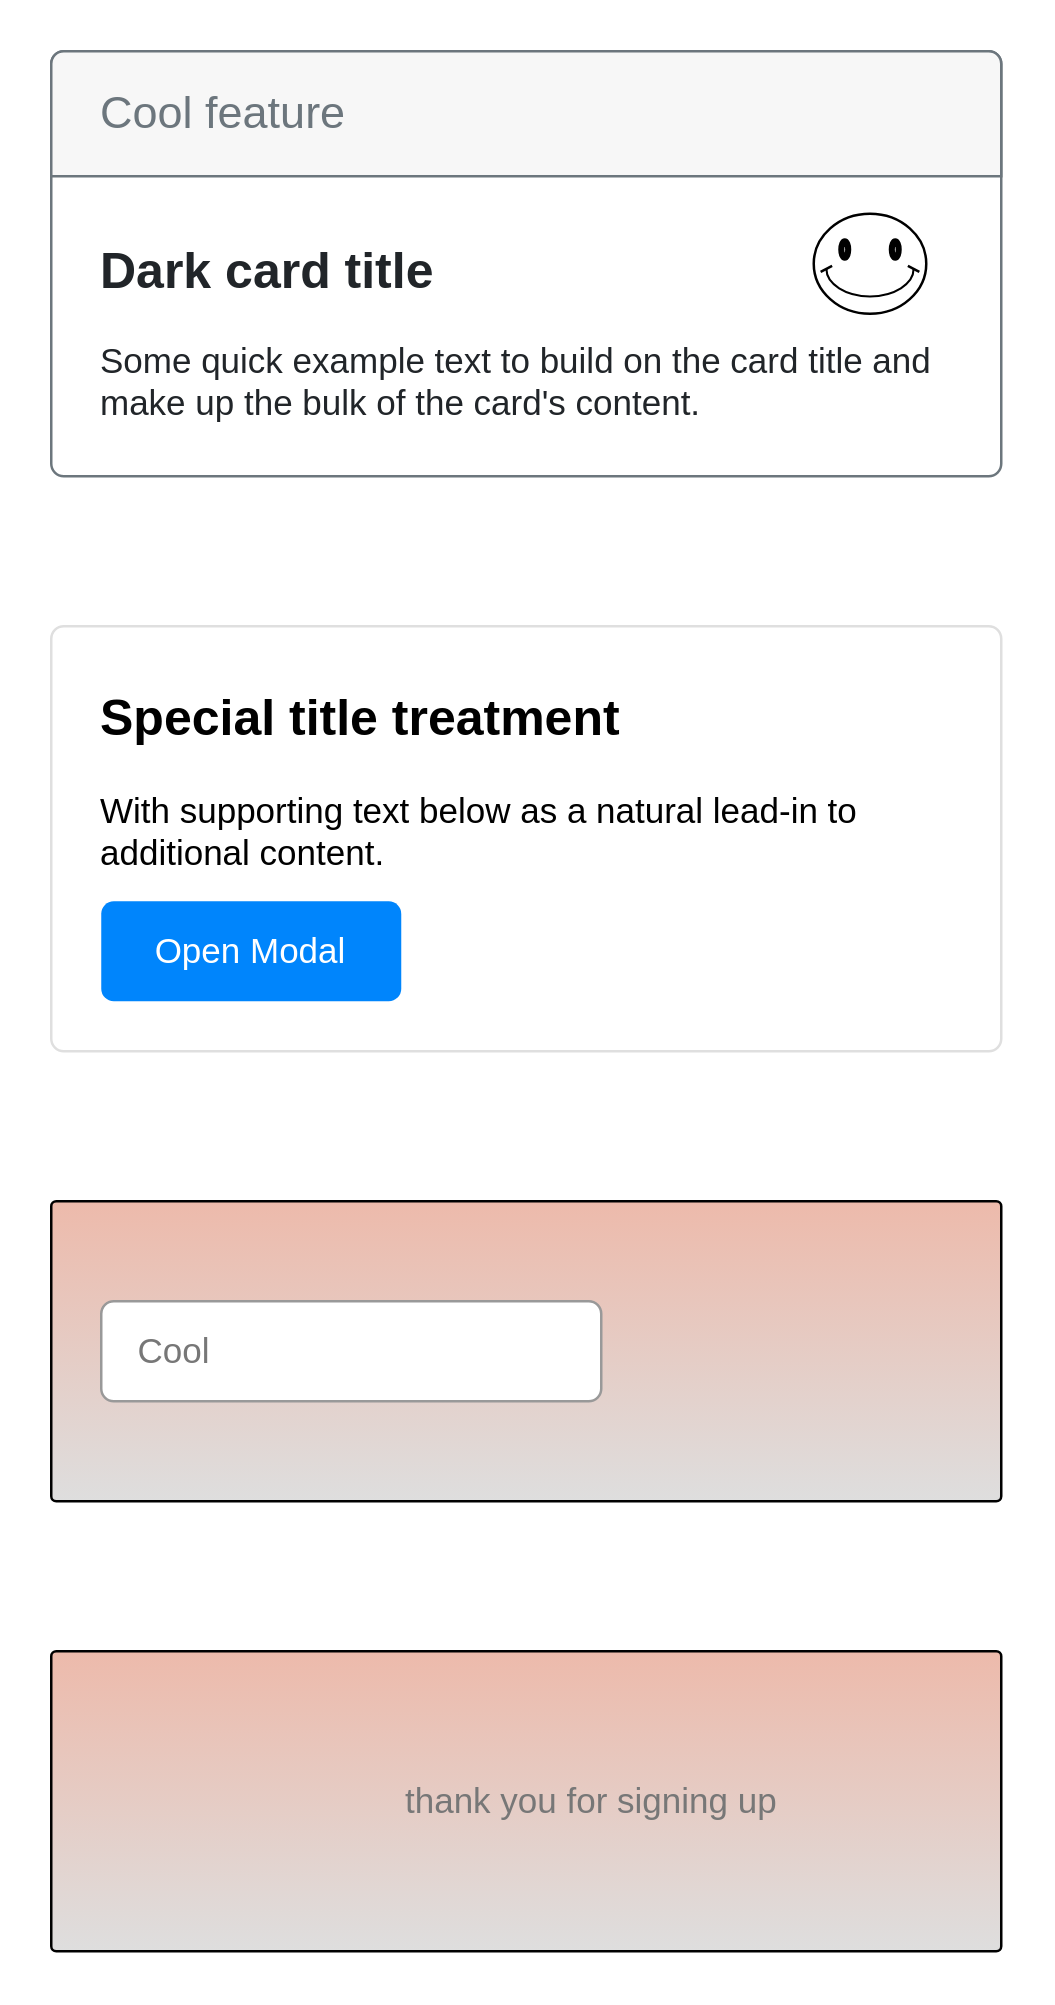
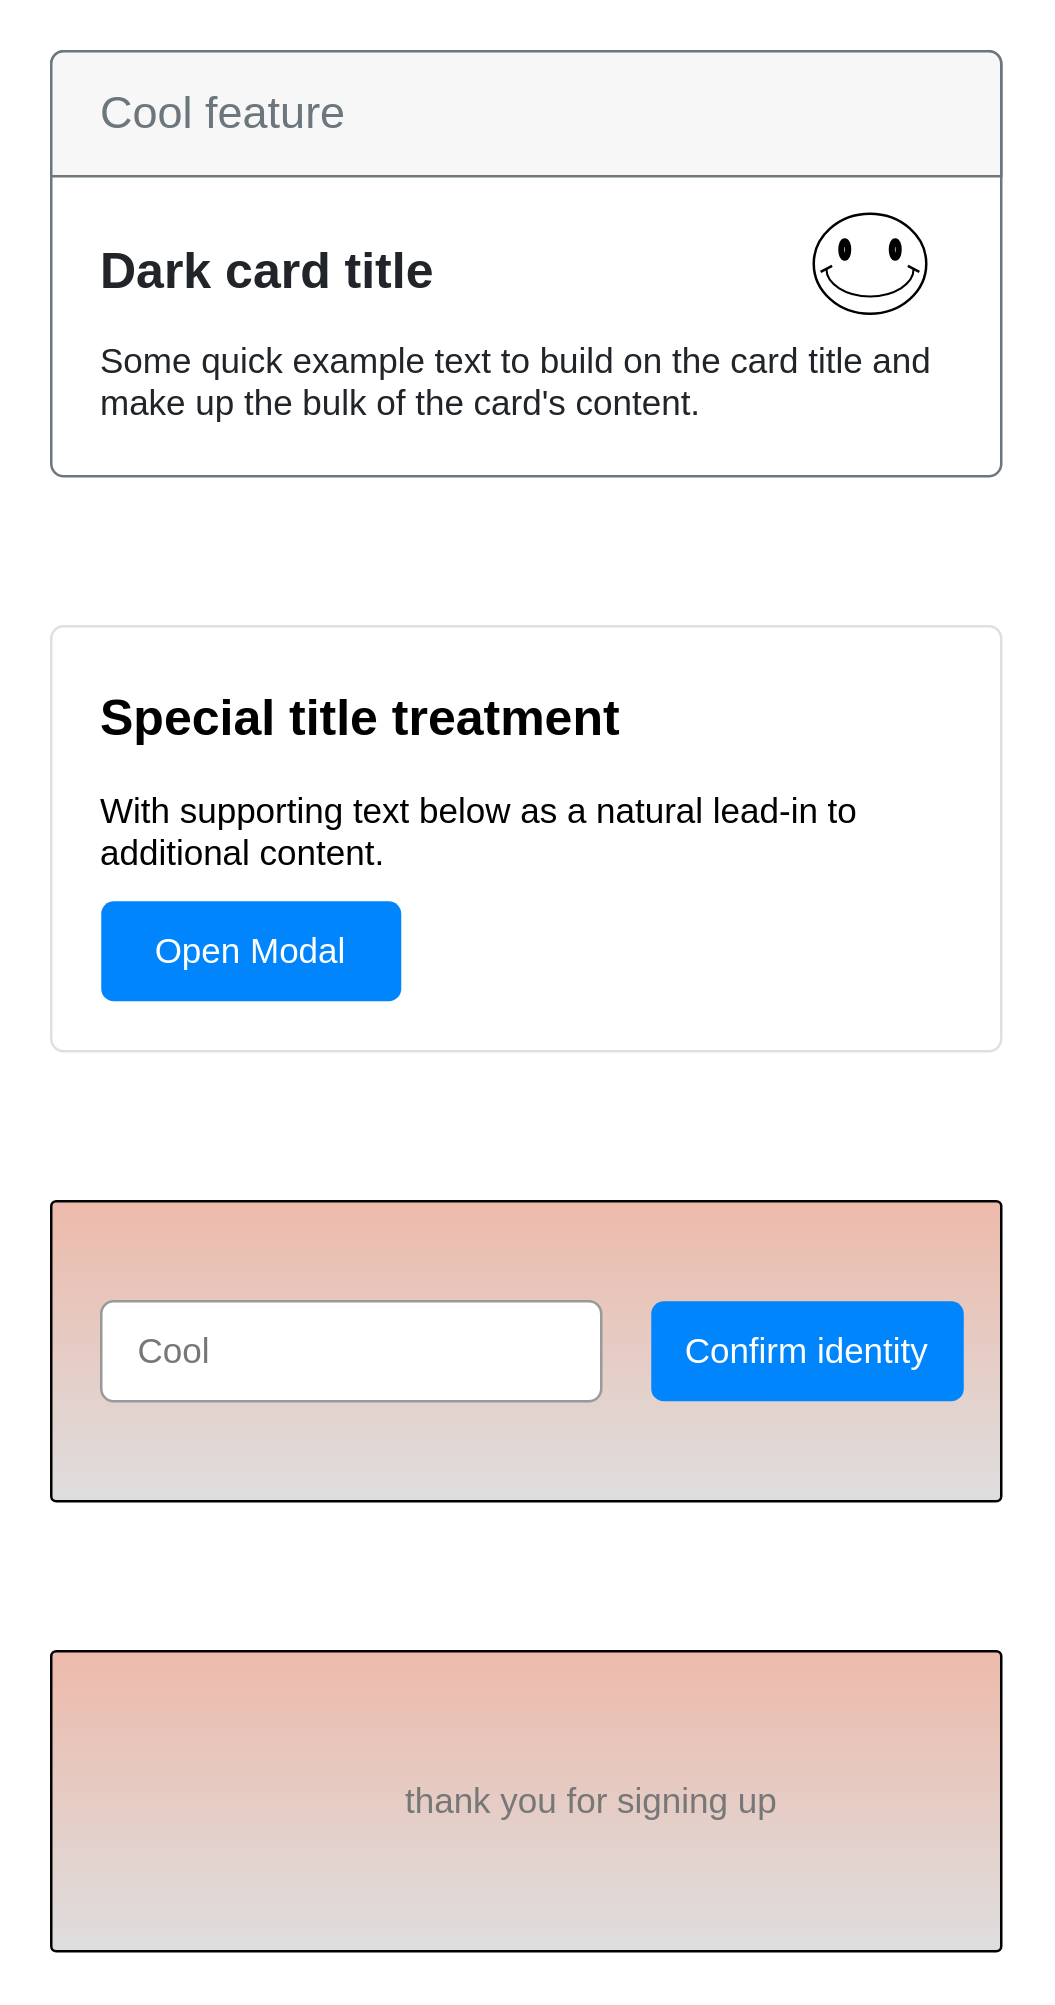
node "Confirm identity": added
